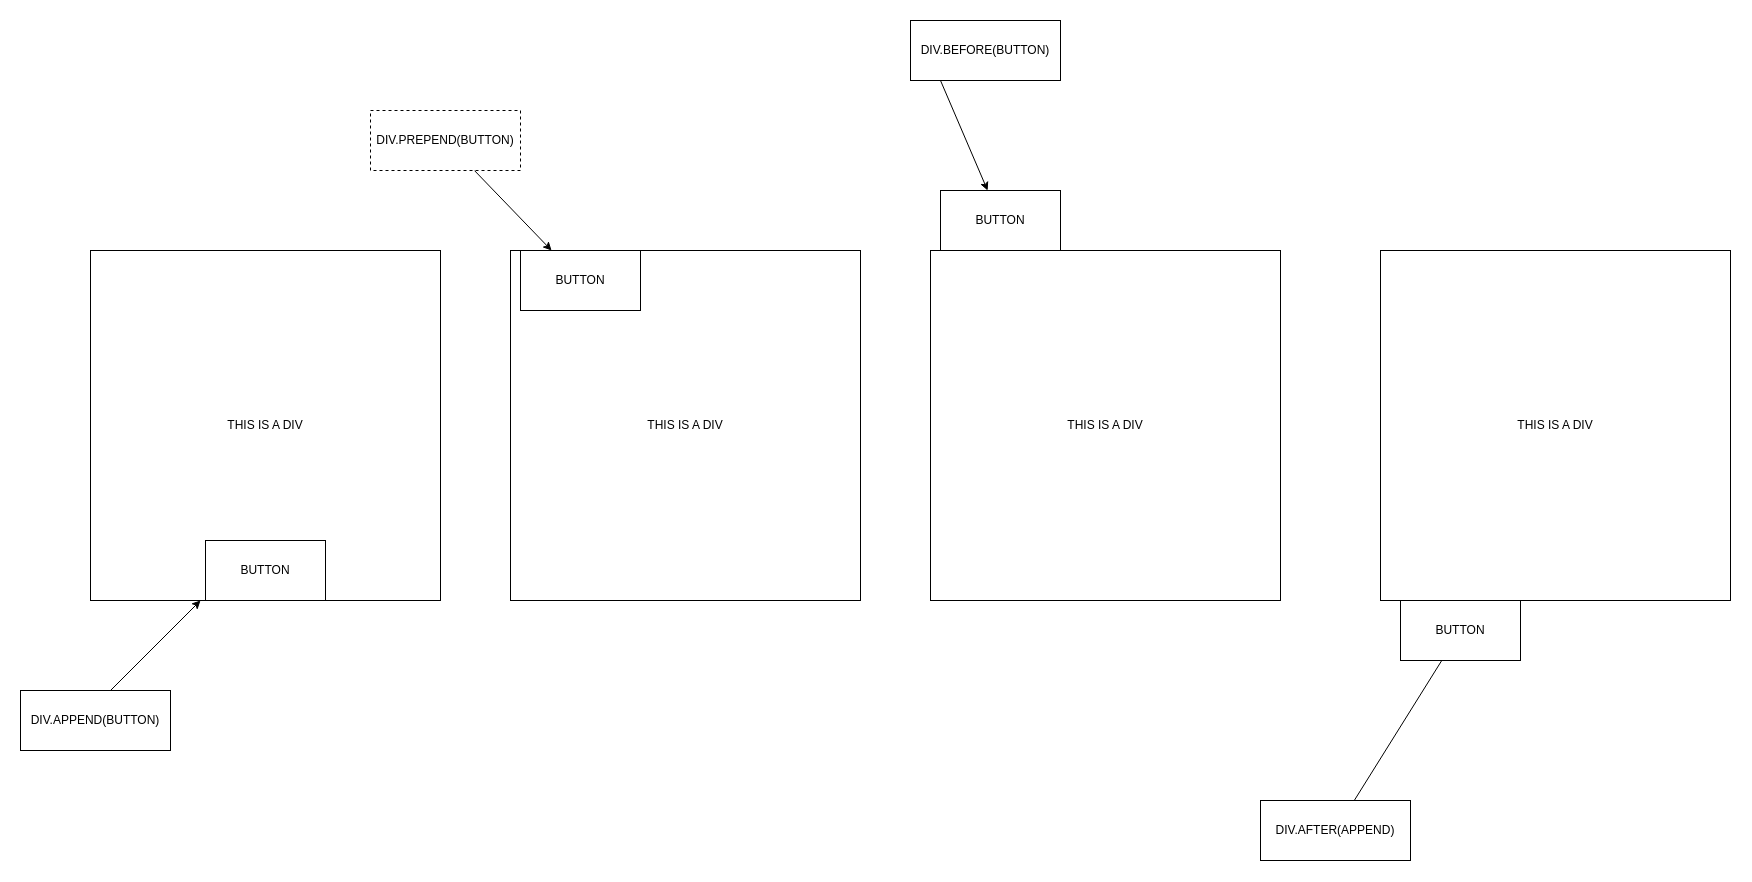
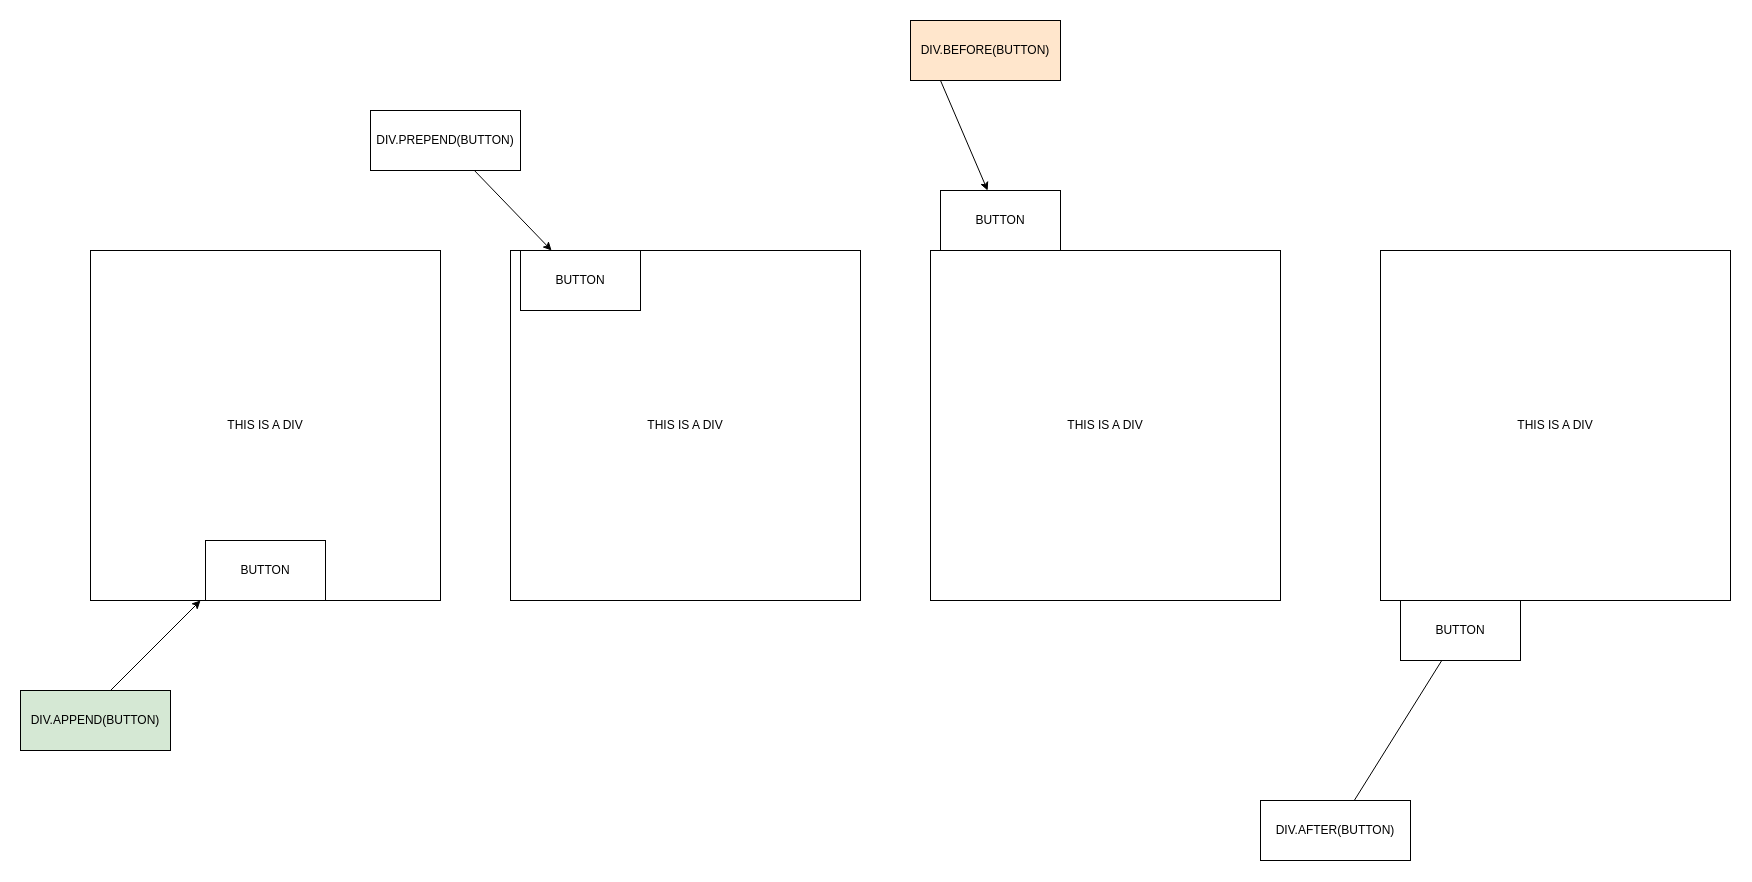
node "DIV.BEFORE(BUTTON)": fillcolor #ffffff -> #ffe6cc
node "DIV.PREPEND(BUTTON)": style dashed -> solid
node "DIV.APPEND(BUTTON)": fillcolor #ffffff -> #d5e8d4
node "DIV.AFTER(APPEND)": label "DIV.AFTER(APPEND)" -> "DIV.AFTER(BUTTON)"
